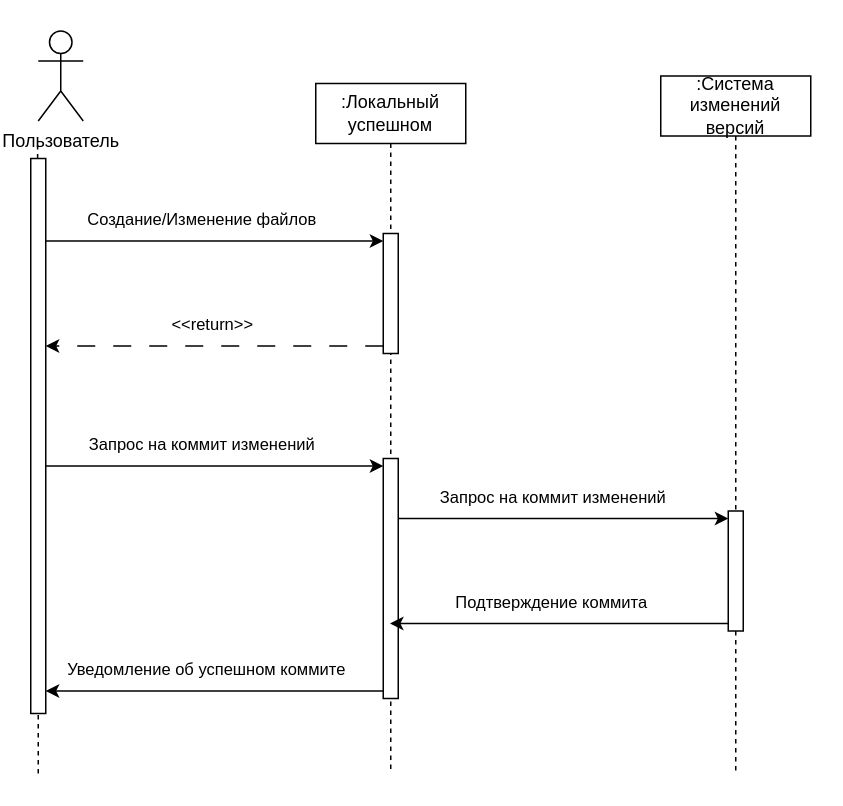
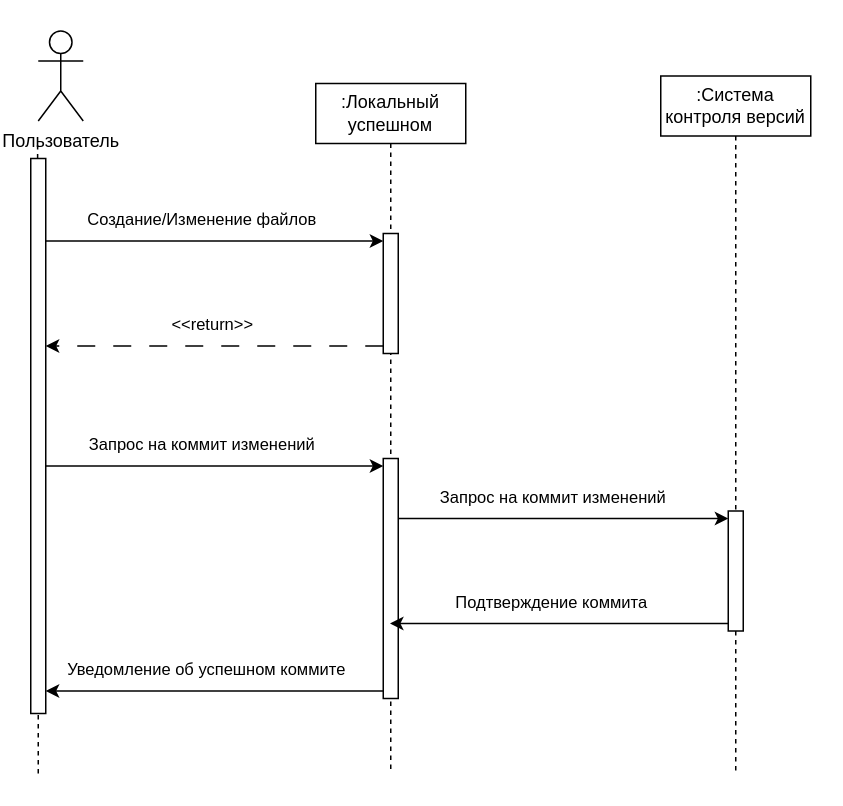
node ":Система изменений версий": label ":Система изменений версий" -> ":Система контроля версий"
